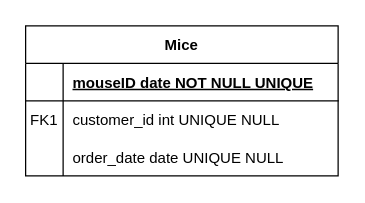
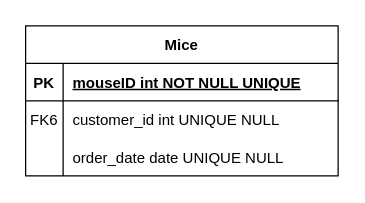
node "PK": added
node "mouseID date NOT NULL UNIQUE": label "mouseID date NOT NULL UNIQUE" -> "mouseID int NOT NULL UNIQUE"
node "FK1": label "FK1" -> "FK6"
